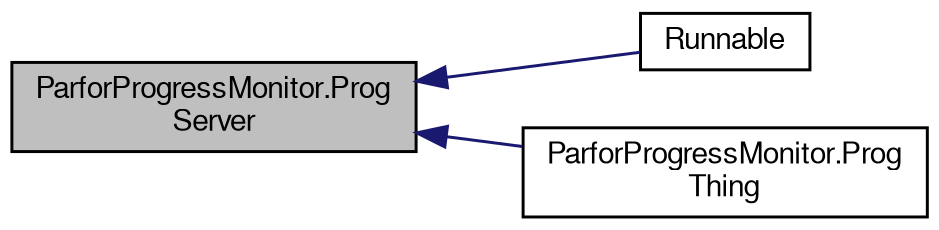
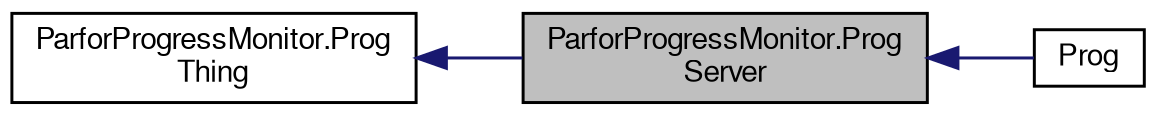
node "Runnable": label "Runnable" -> "Prog"
edge "ParforProgressMonitor.Prog Thing" -> "ParforProgressMonitor.Prog Server": reversed
